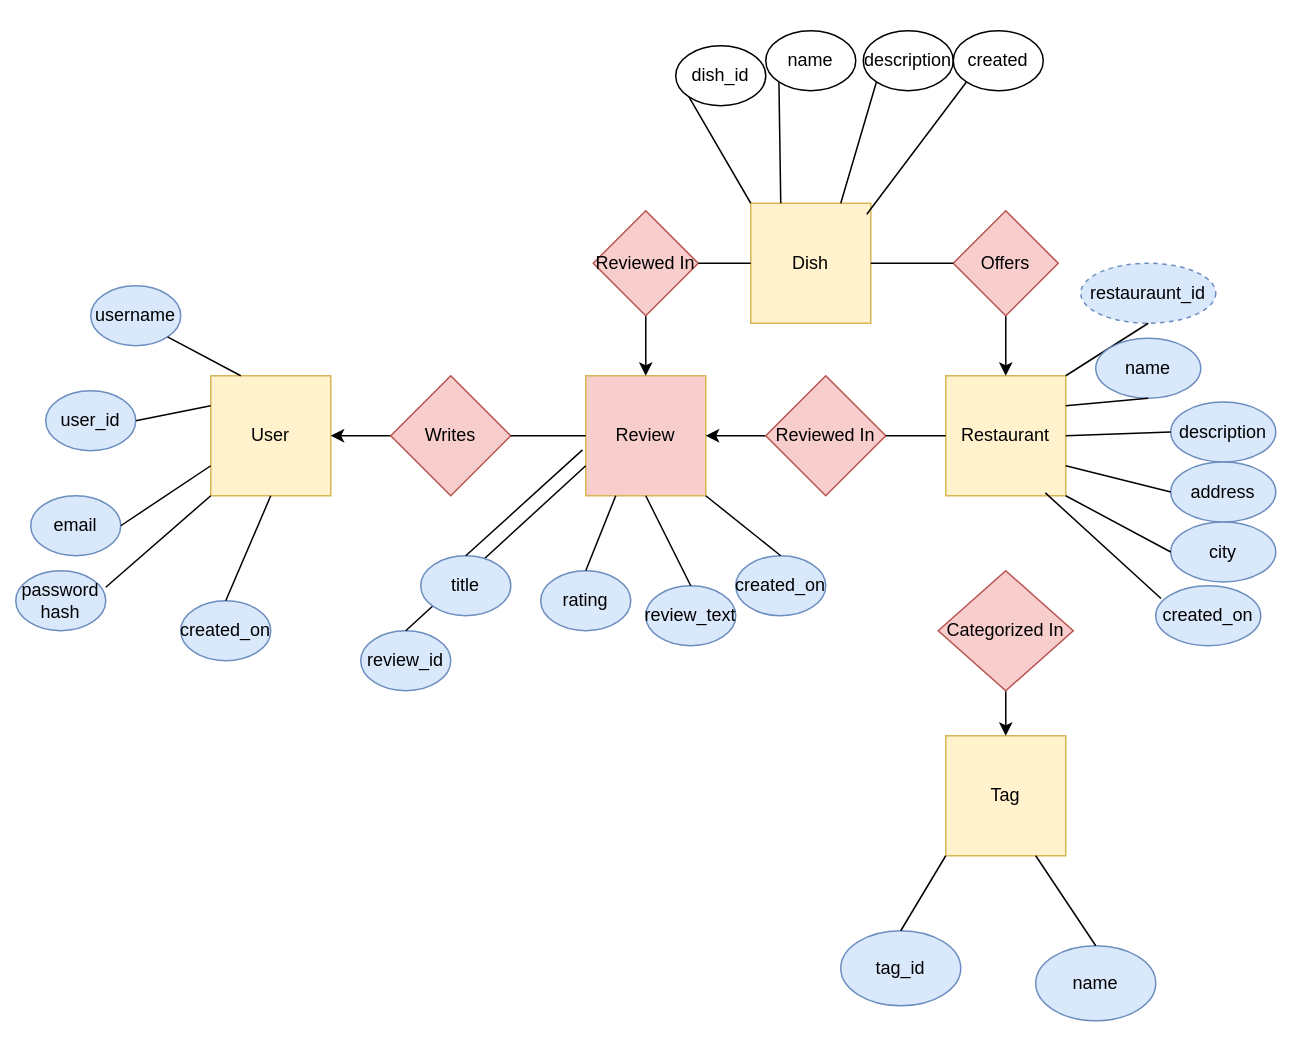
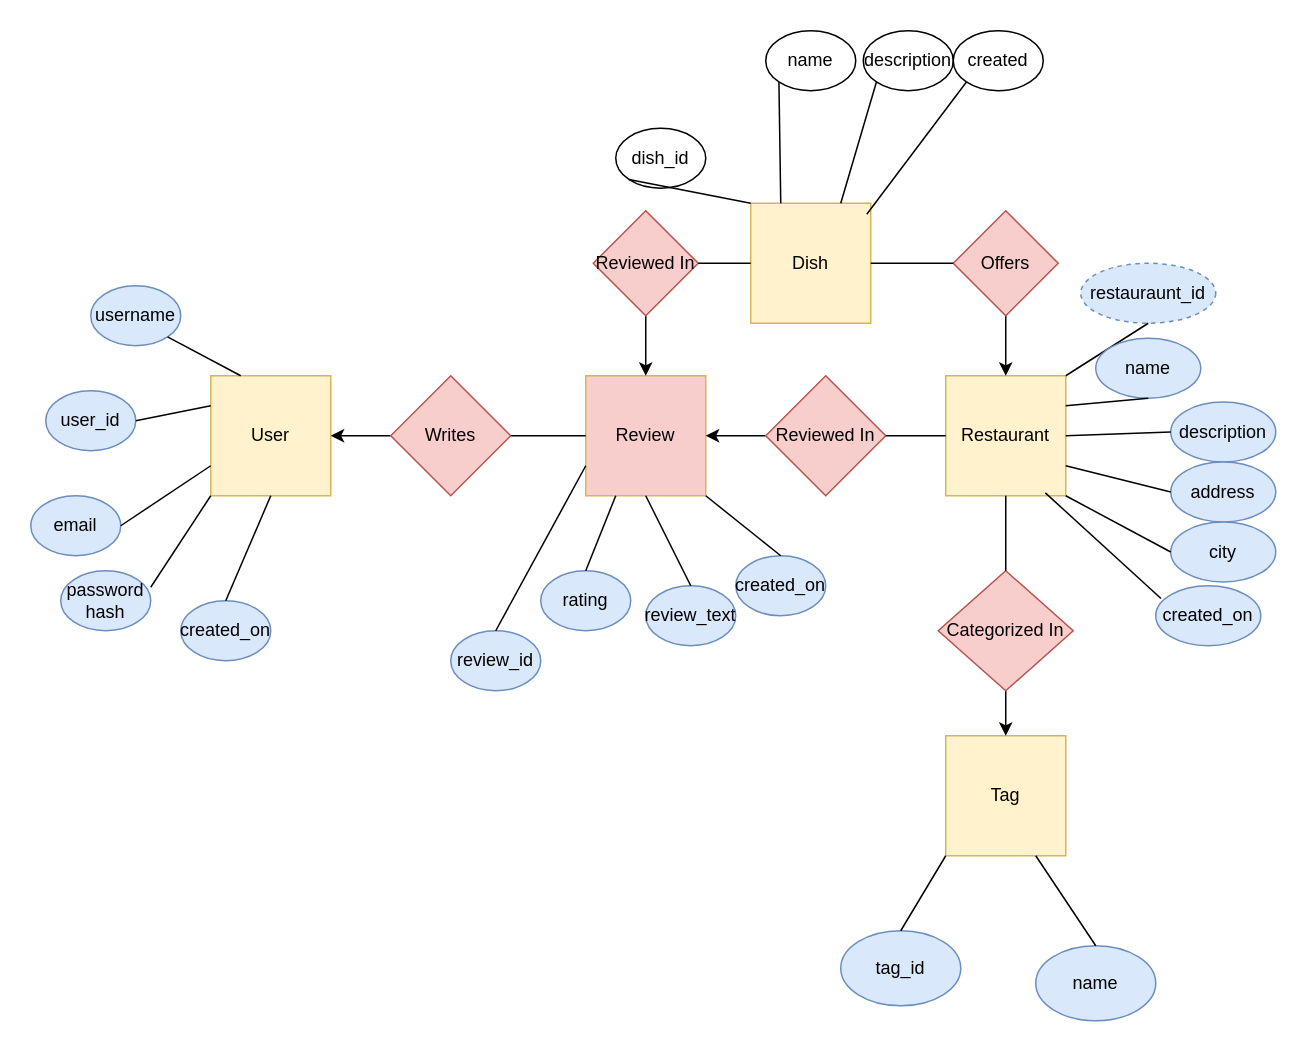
node "dish_id": moved (721, 76) -> (661, 158)
edge "Review" -- "title": removed
edge "Restaurant" -- "Categorized In": added
node "title": removed
node "password hash": moved (61, 601) -> (106, 601)
node "review_id": moved (406, 661) -> (496, 661)
